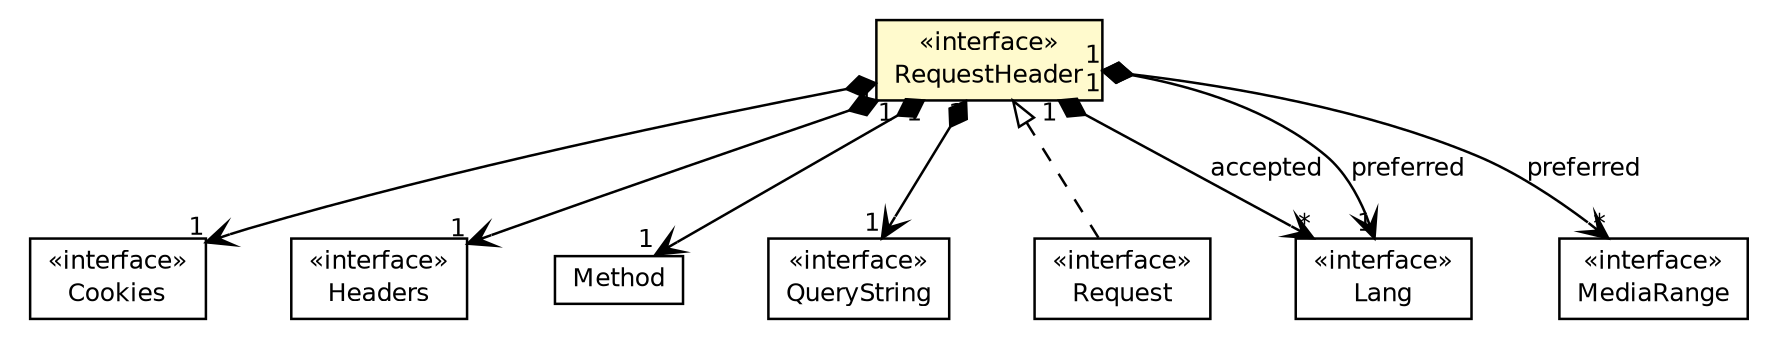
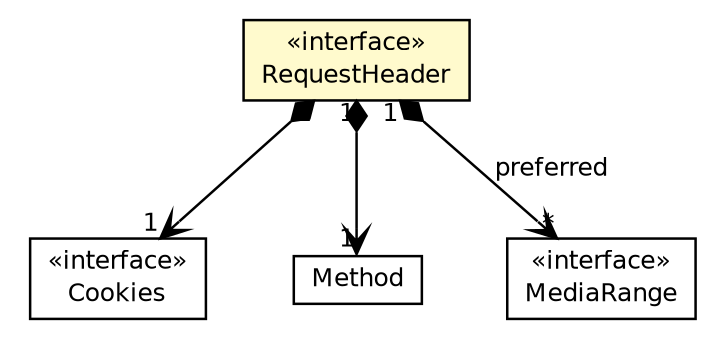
node "Headers": removed
node "QueryString": removed
node "Request": removed
node "Lang": removed
